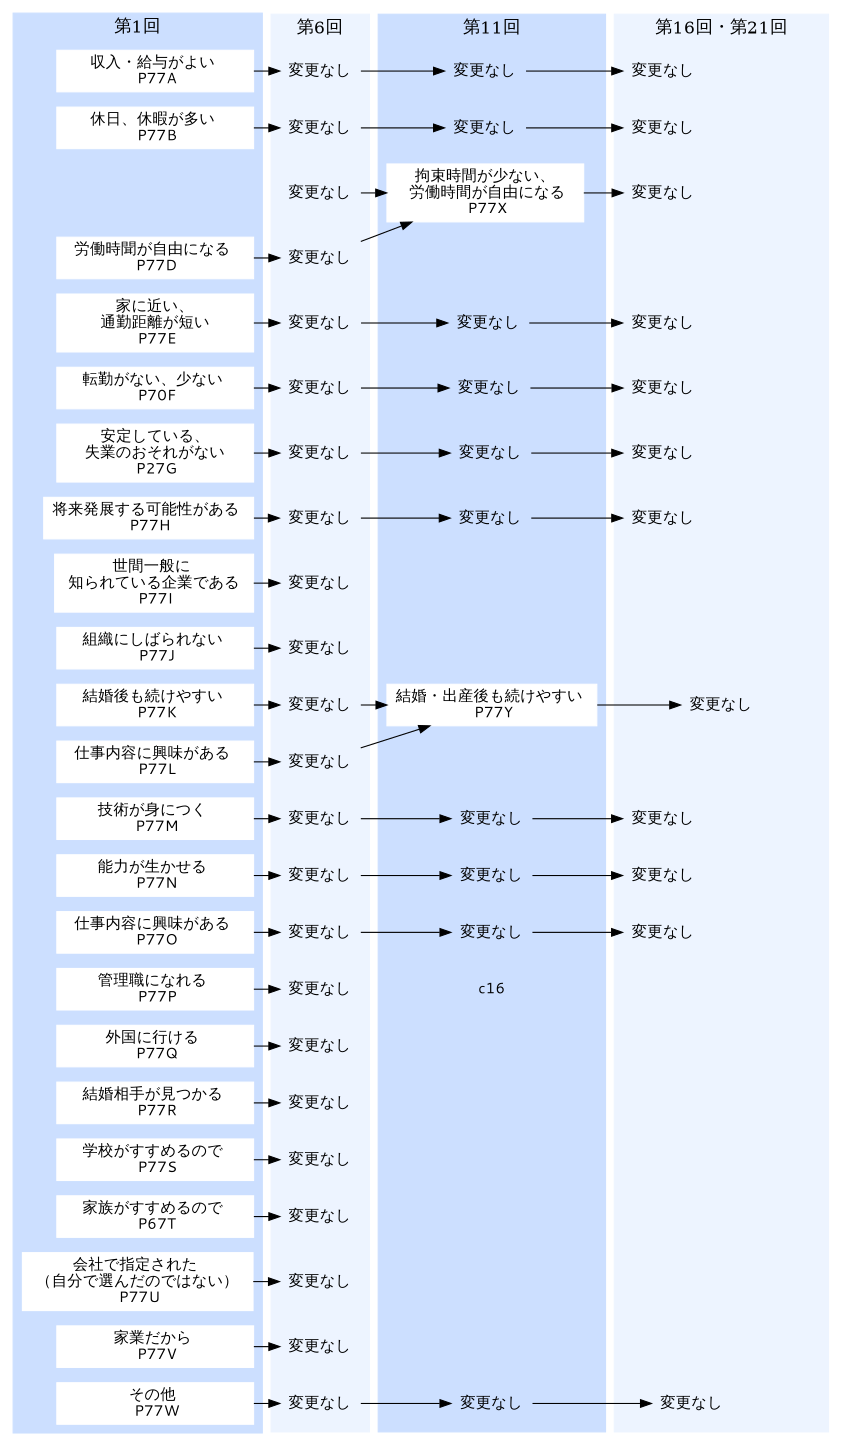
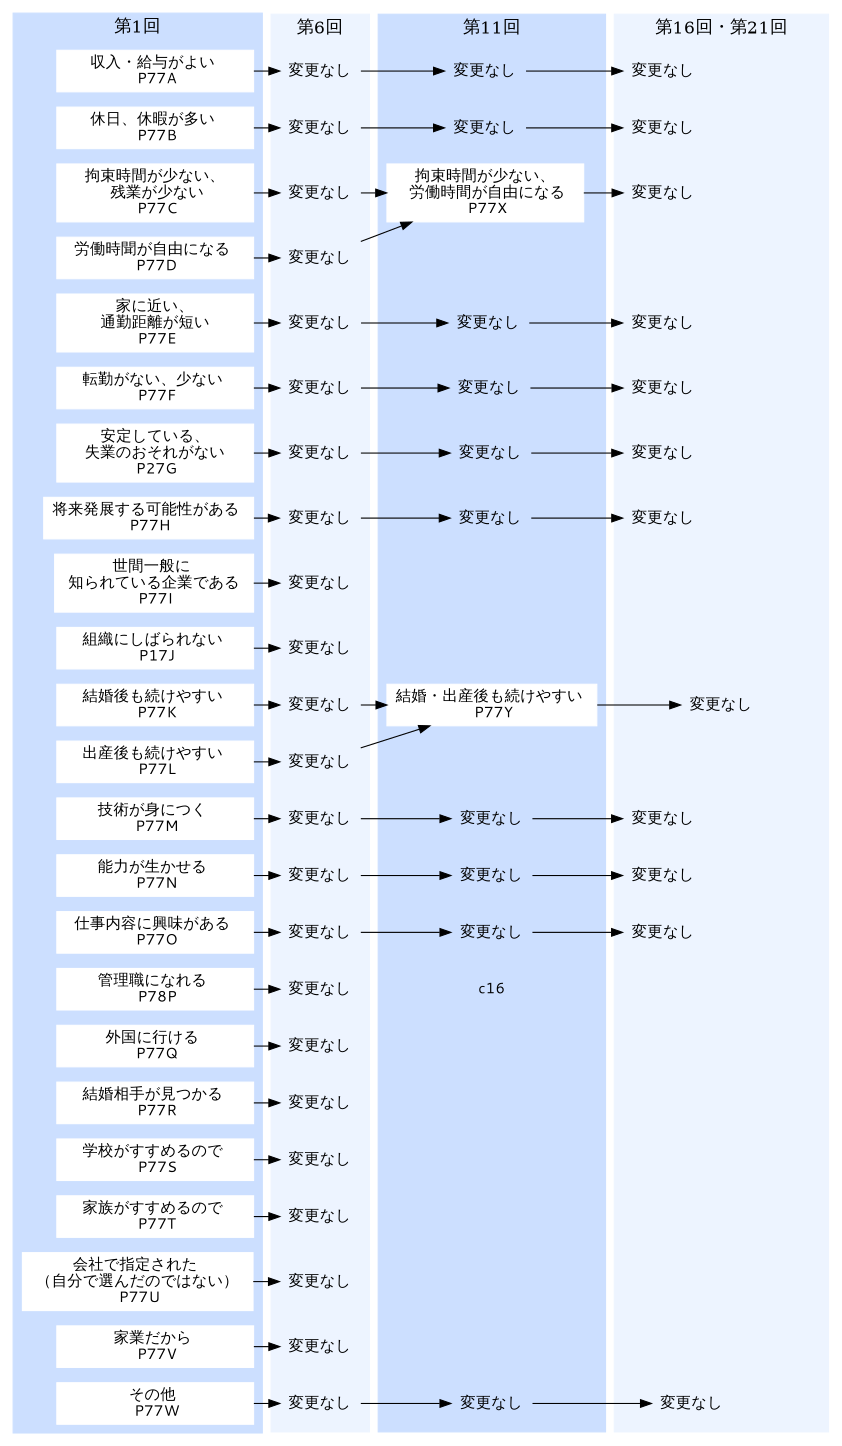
node "拘束時間が少ない、 残業が少ない P77C": added
node "転勤がない、少ない P70F": label "転勤がない、少ない P70F" -> "転勤がない、少ない P77F"
node "組織にしばられない P77J": label "組織にしばられない P77J" -> "組織にしばられない P17J"
node "仕事内容に興味がある P77L": label "仕事内容に興味がある P77L" -> "出産後も続けやすい P77L"
node "管理職になれる P77P": label "管理職になれる P77P" -> "管理職になれる P78P"
node "家族がすすめるので P67T": label "家族がすすめるので P67T" -> "家族がすすめるので P77T"
